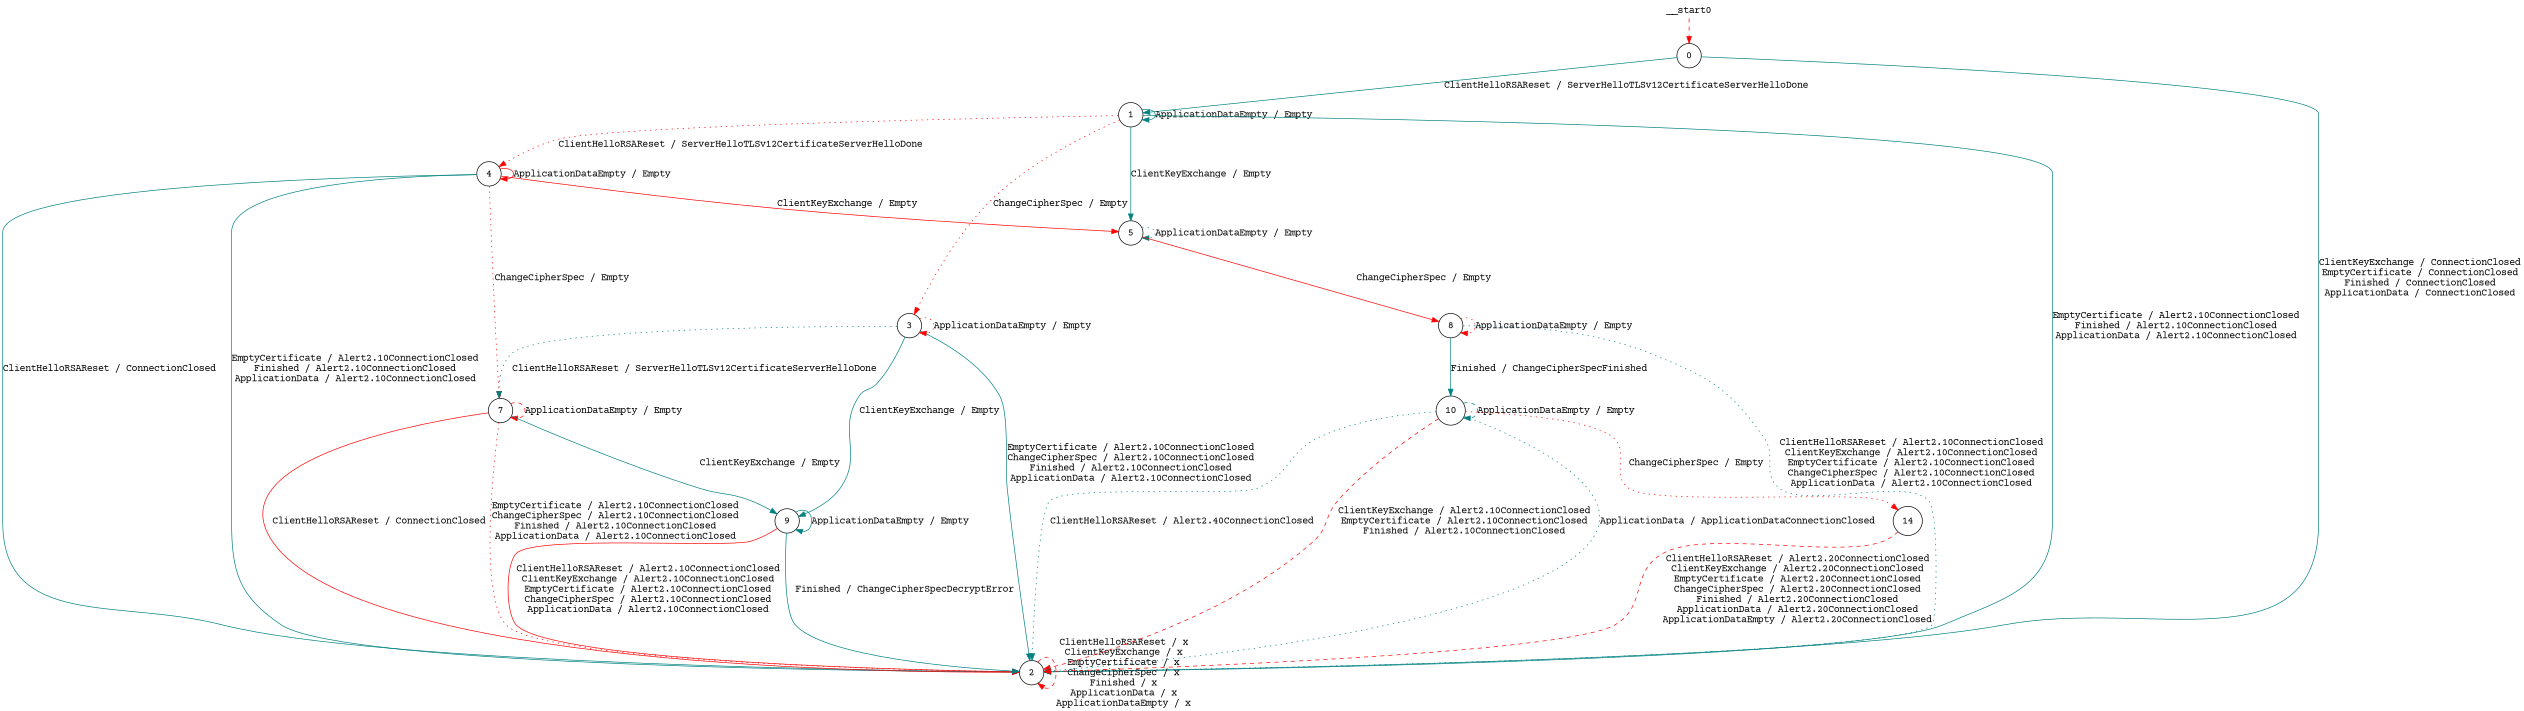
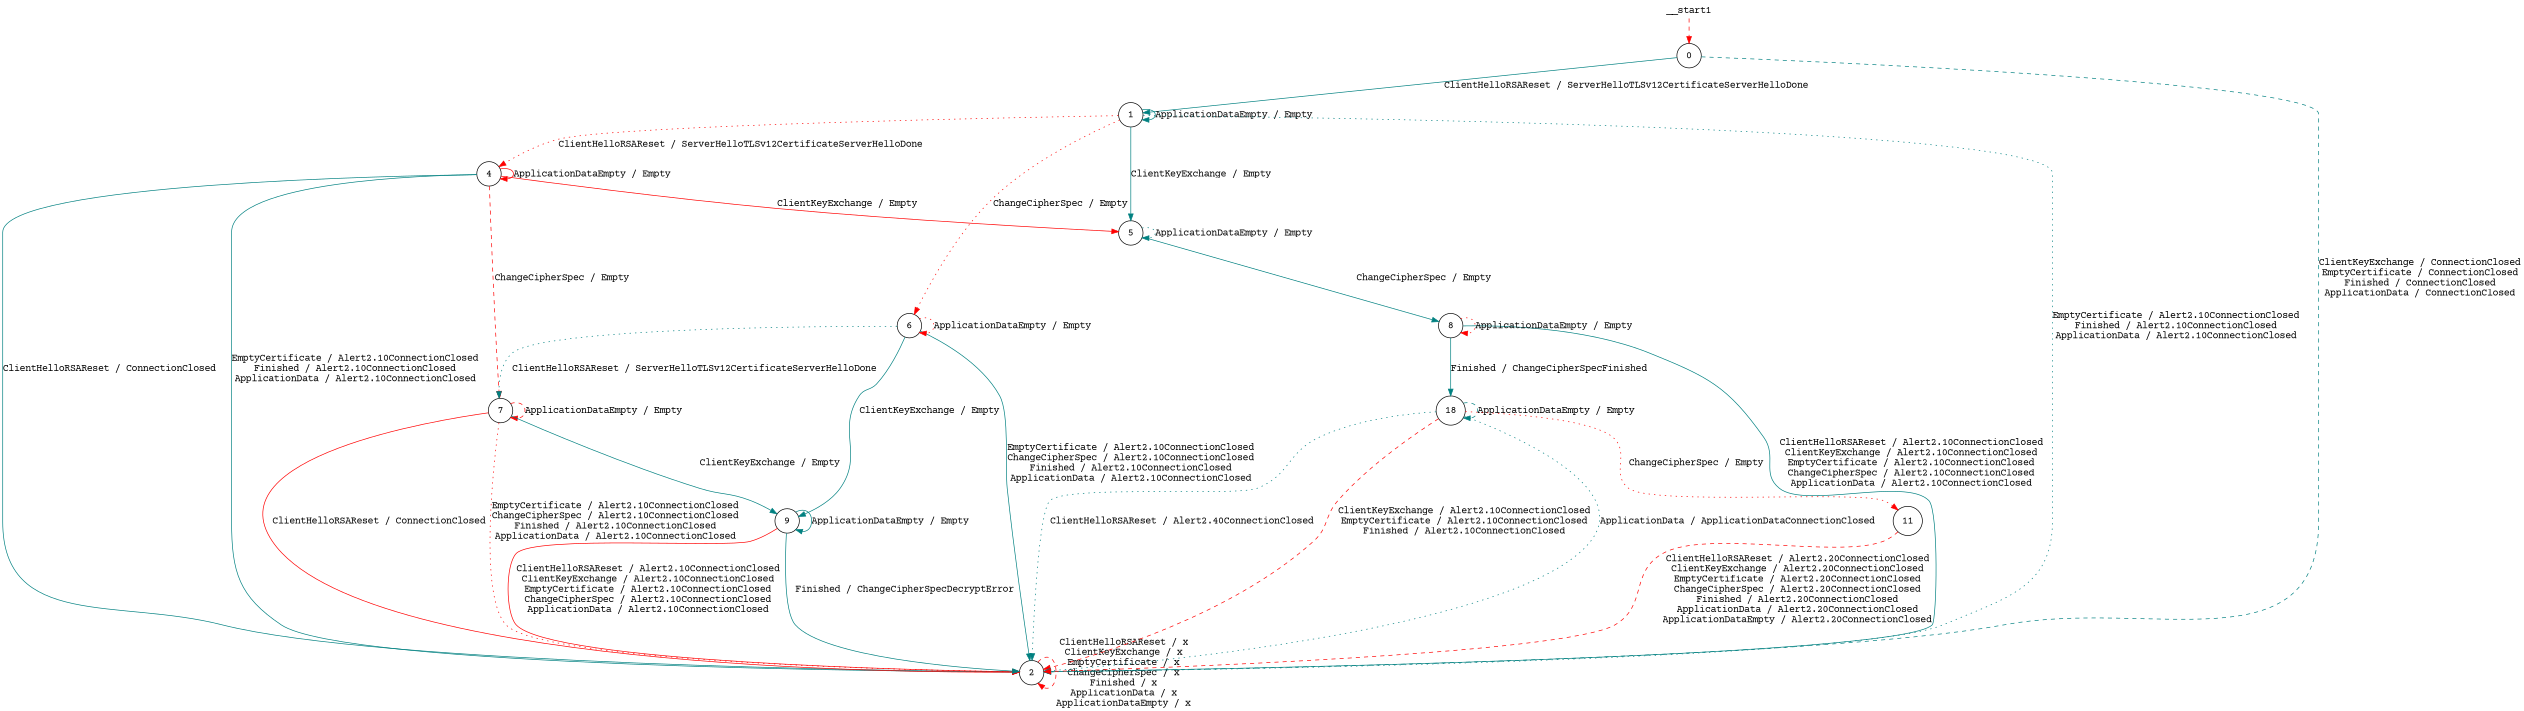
node "__start0": label "__start0" -> "__start1"
edge "5" -> "8": color red -> teal
edge "4" -> "7": style dotted -> dashed
node "3": label "3" -> "6"
node "10": label "10" -> "18"
edge "1" -> "2": style solid -> dotted
node "14": label "14" -> "11"
edge "8" -> "2": style dotted -> solid
edge "0" -> "2": style solid -> dashed
